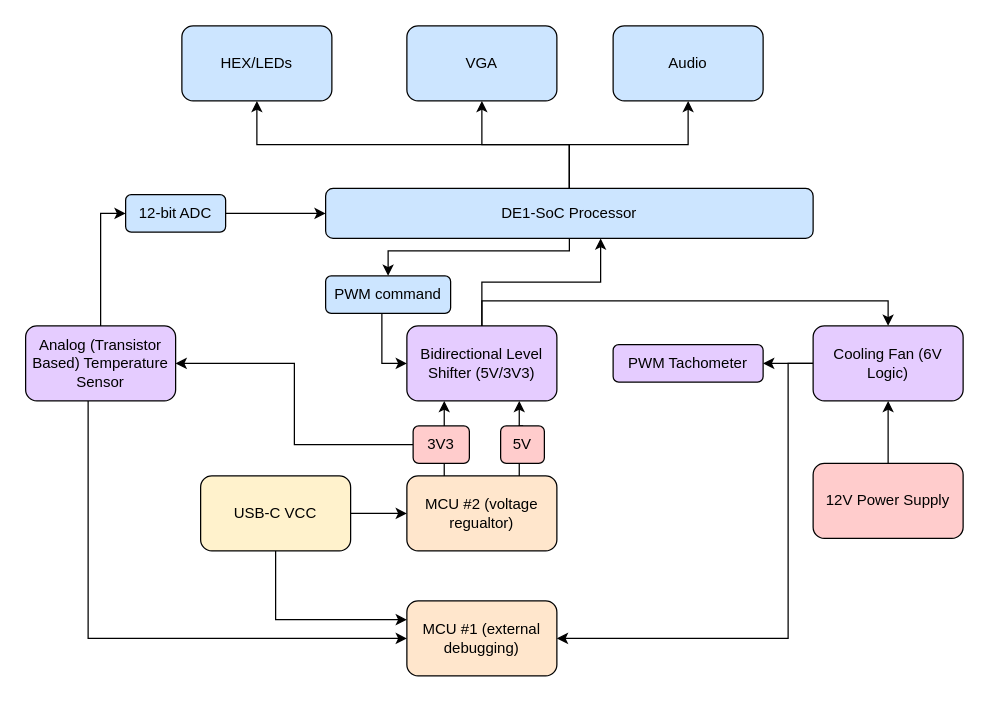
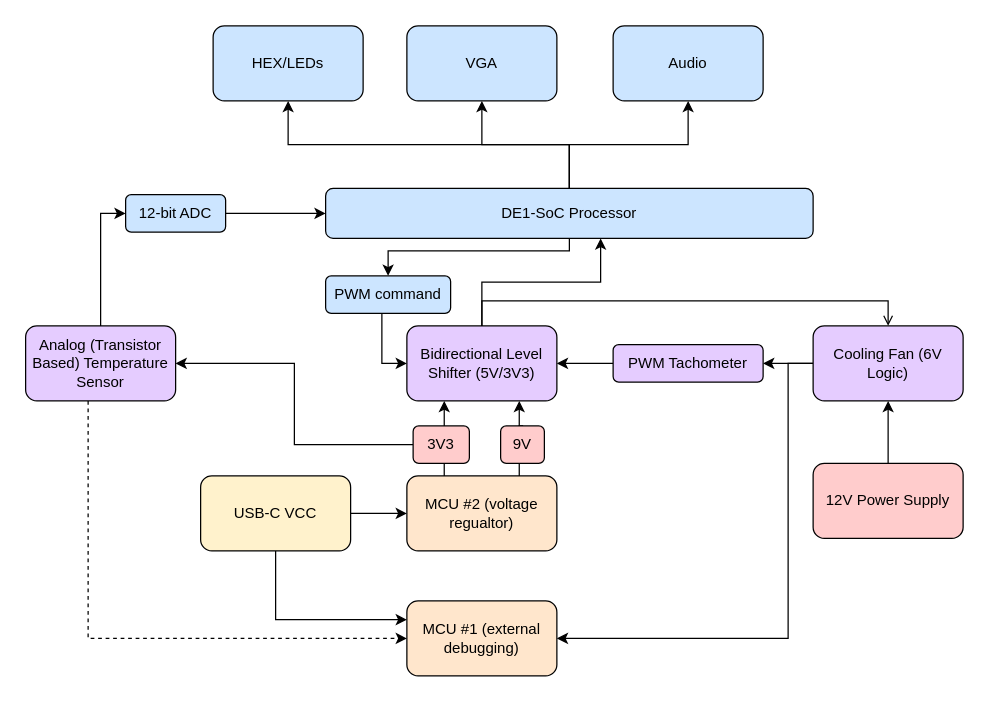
node "HEX/LEDs": moved (257, 63) -> (288, 63)
edge "Bidirectional Level Shifter (5V/3V3)" -> "Cooling Fan (6V Logic)": arrowhead classic -> open
edge "PWM Tachometer" -> "Bidirectional Level Shifter (5V/3V3)": added
node "5V": label "5V" -> "9V"
edge "Analog (Transistor Based) Temperature Sensor" -> "MCU #1 (external debugging)": style solid -> dashed
